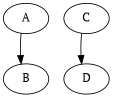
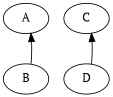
edge "A" -> "B": reversed
edge "C" -> "D": reversed
